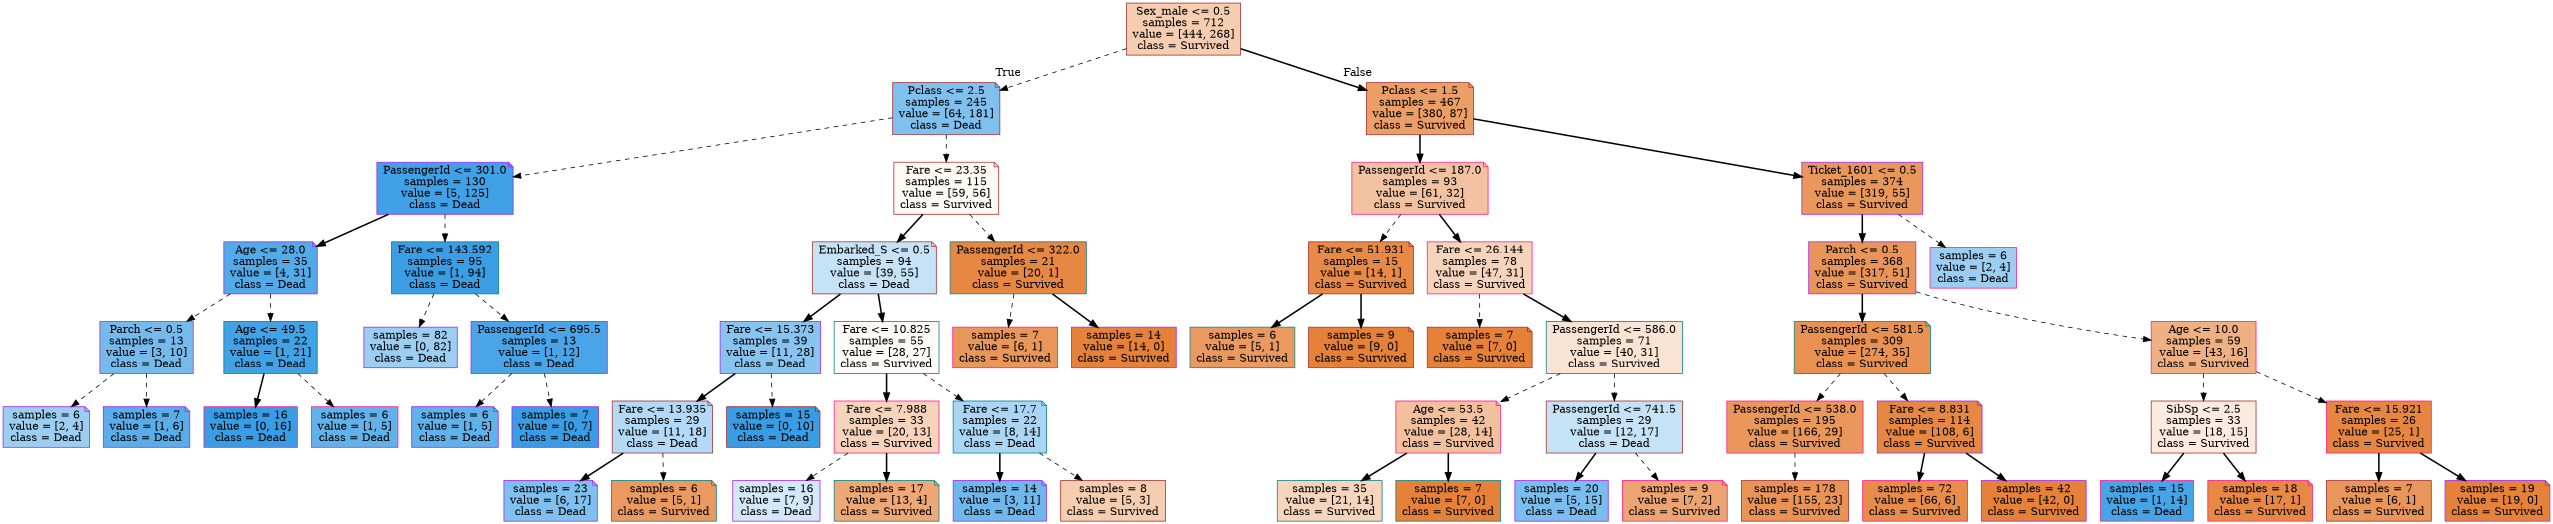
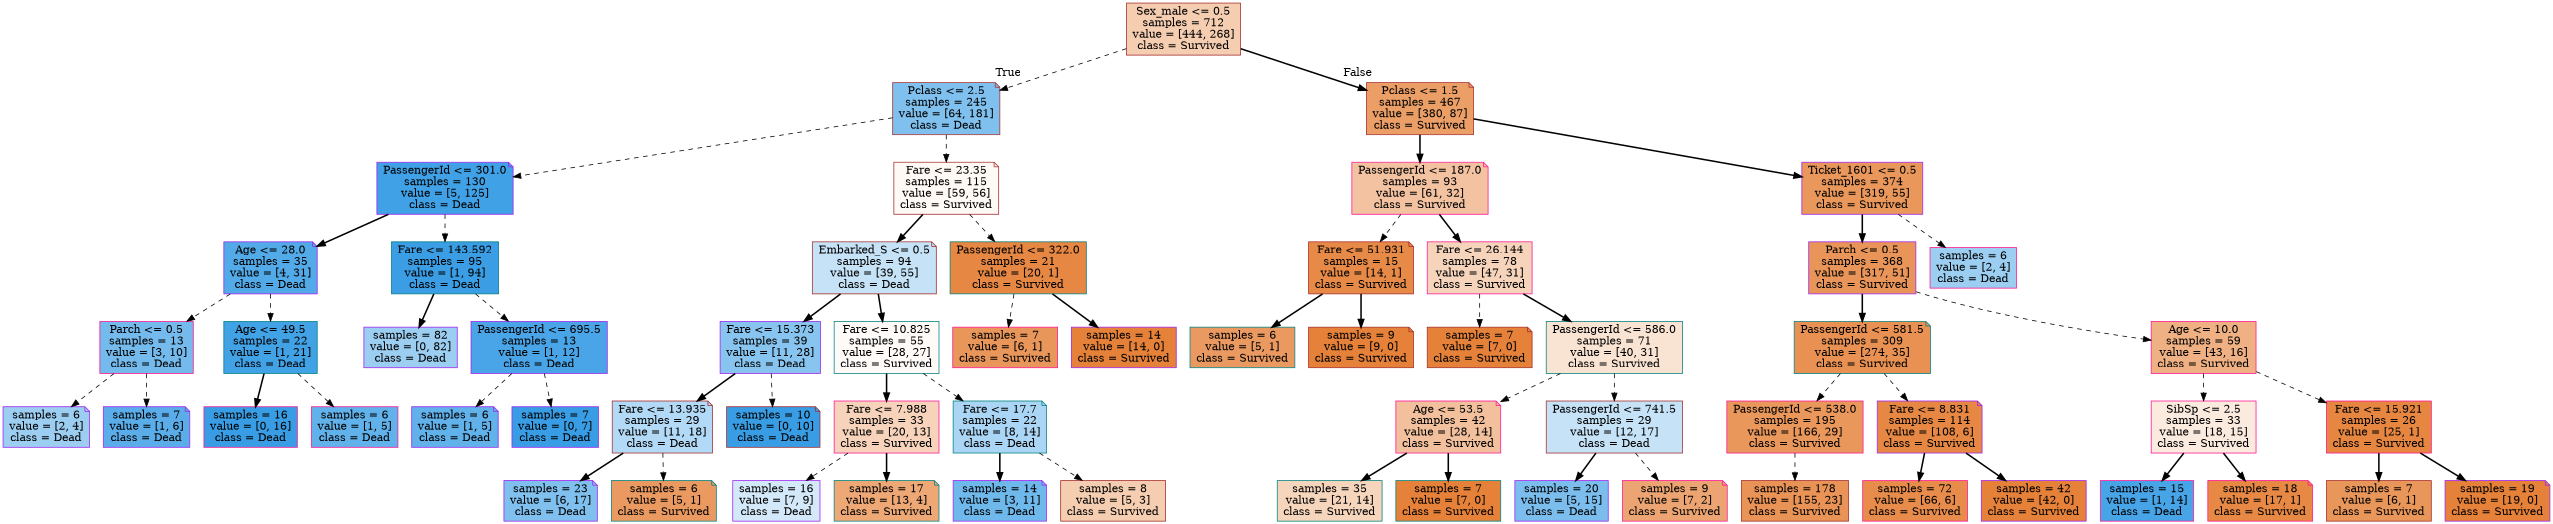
edge "Fare <= 143.592 samples = 95 value = [1, 94] class = Dead" -> "samples = 82 value = [0, 82] class = Dead": style dashed -> bold
node "samples = 15 value = [0, 10] class = Dead": label "samples = 15 value = [0, 10] class = Dead" -> "samples = 10 value = [0, 10] class = Dead"
node "SibSp <= 2.5 samples = 33 value = [18, 15] class = Survived": color brown -> deeppink
